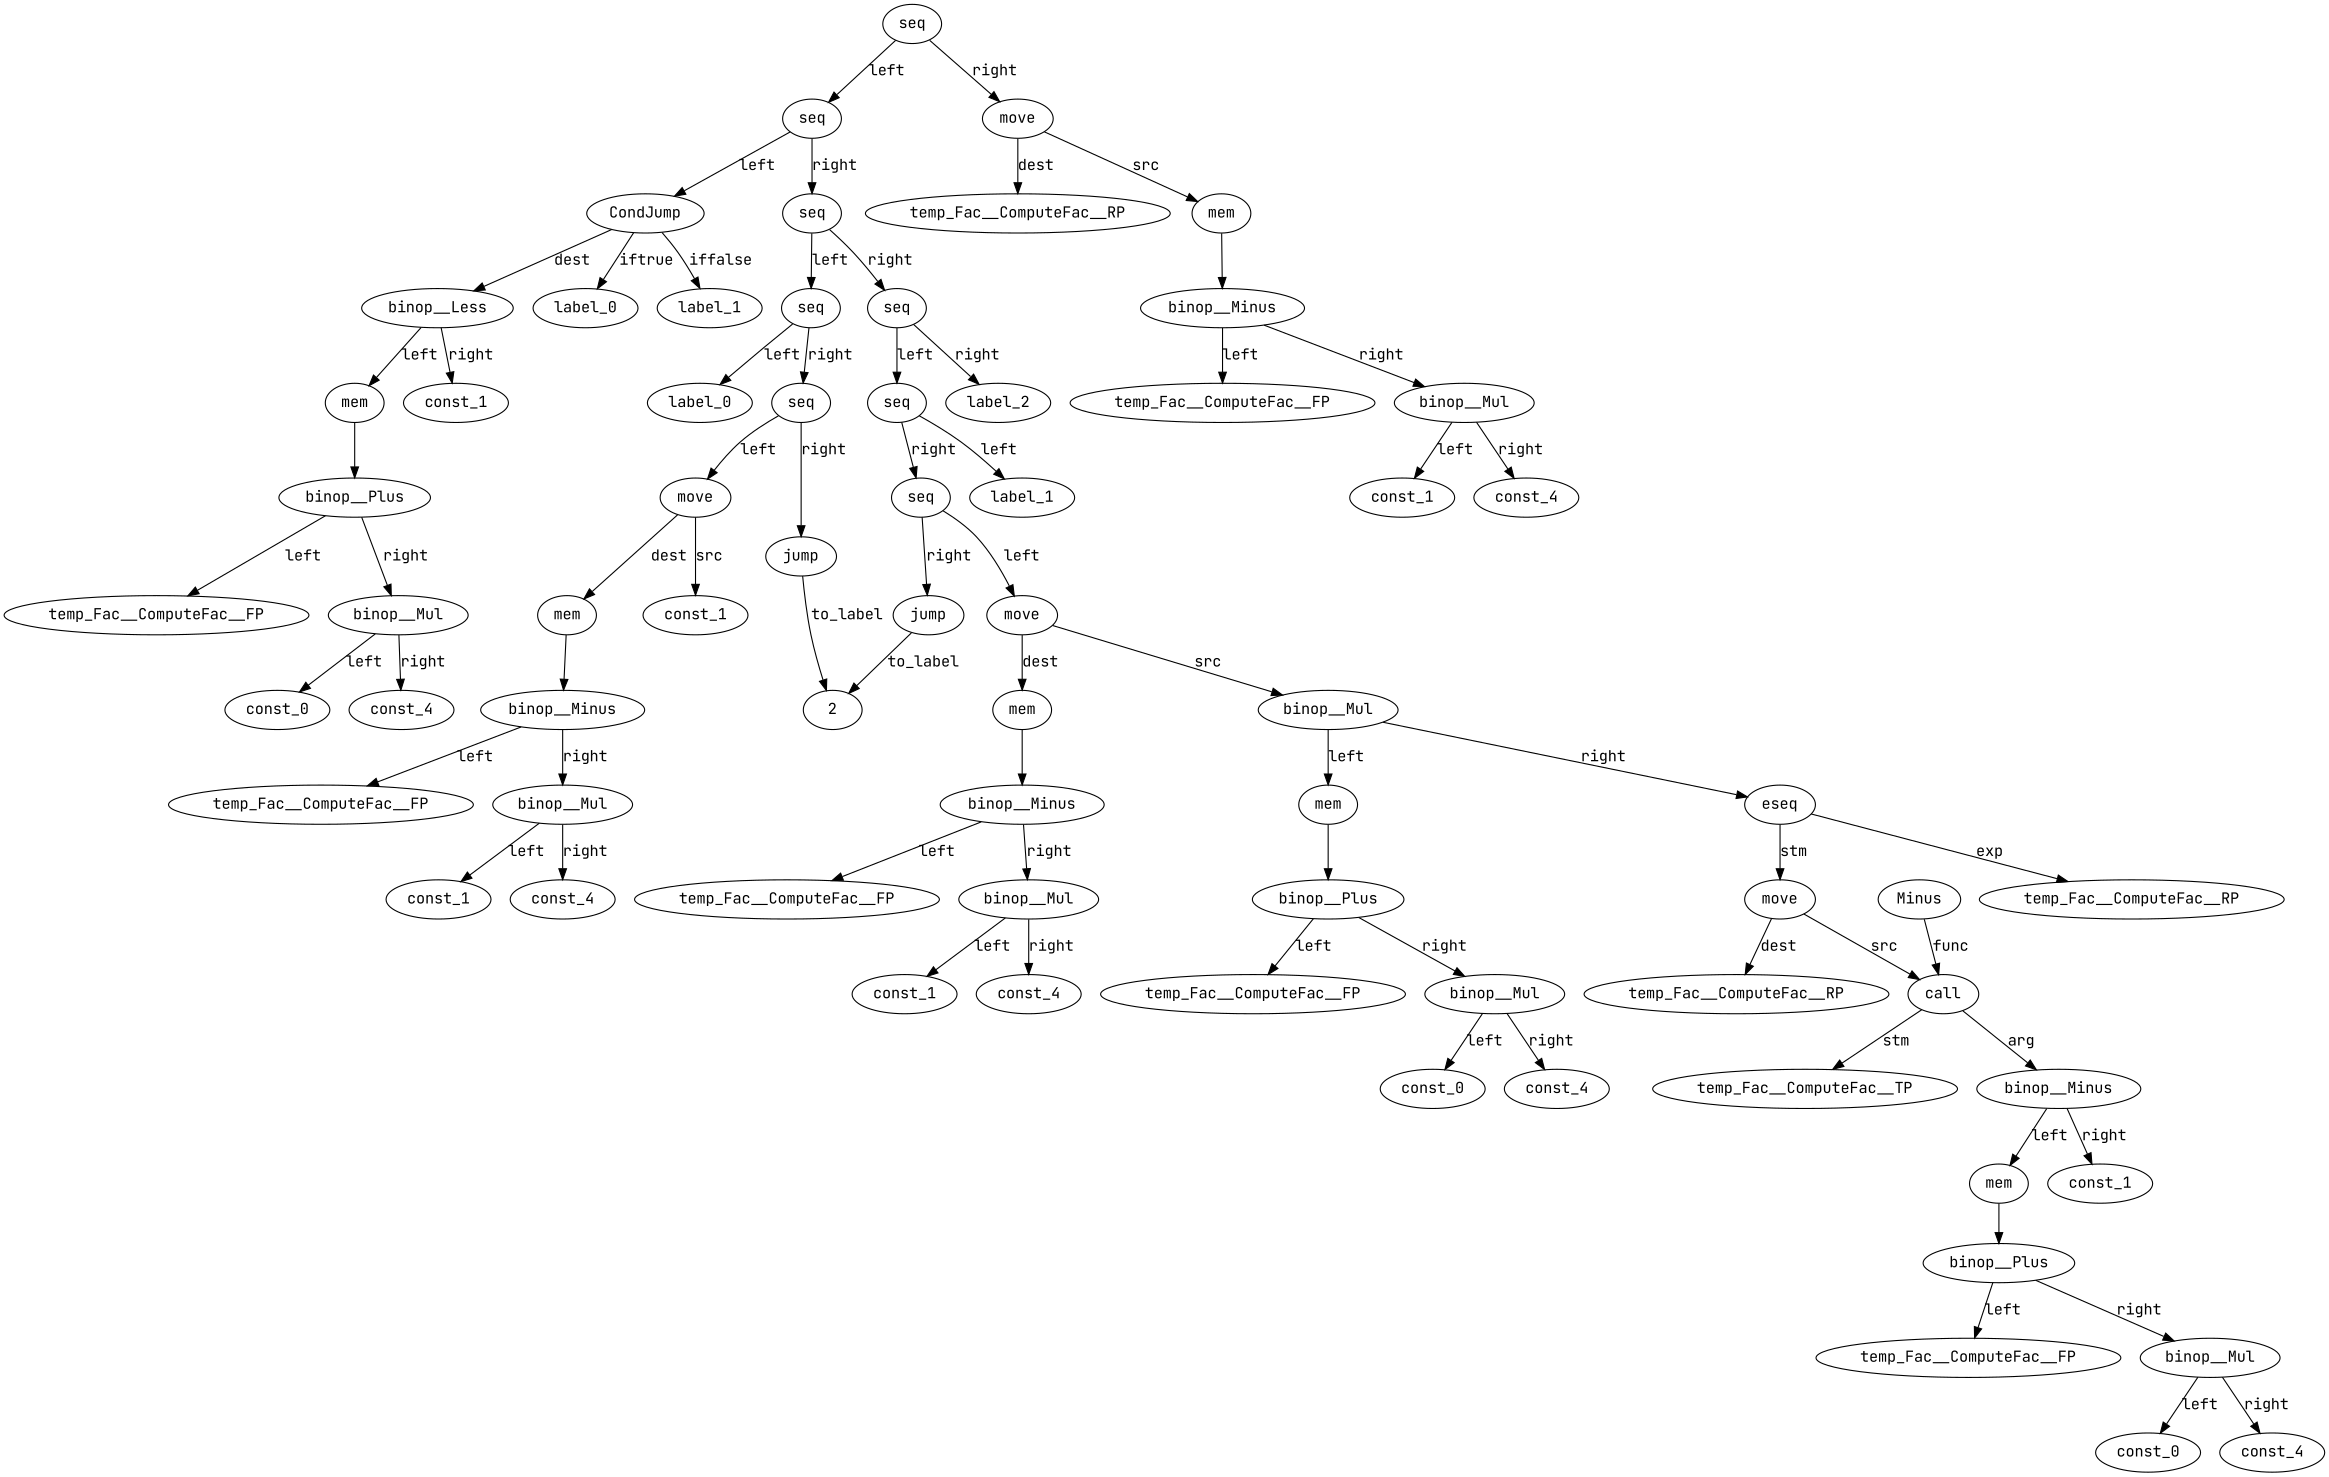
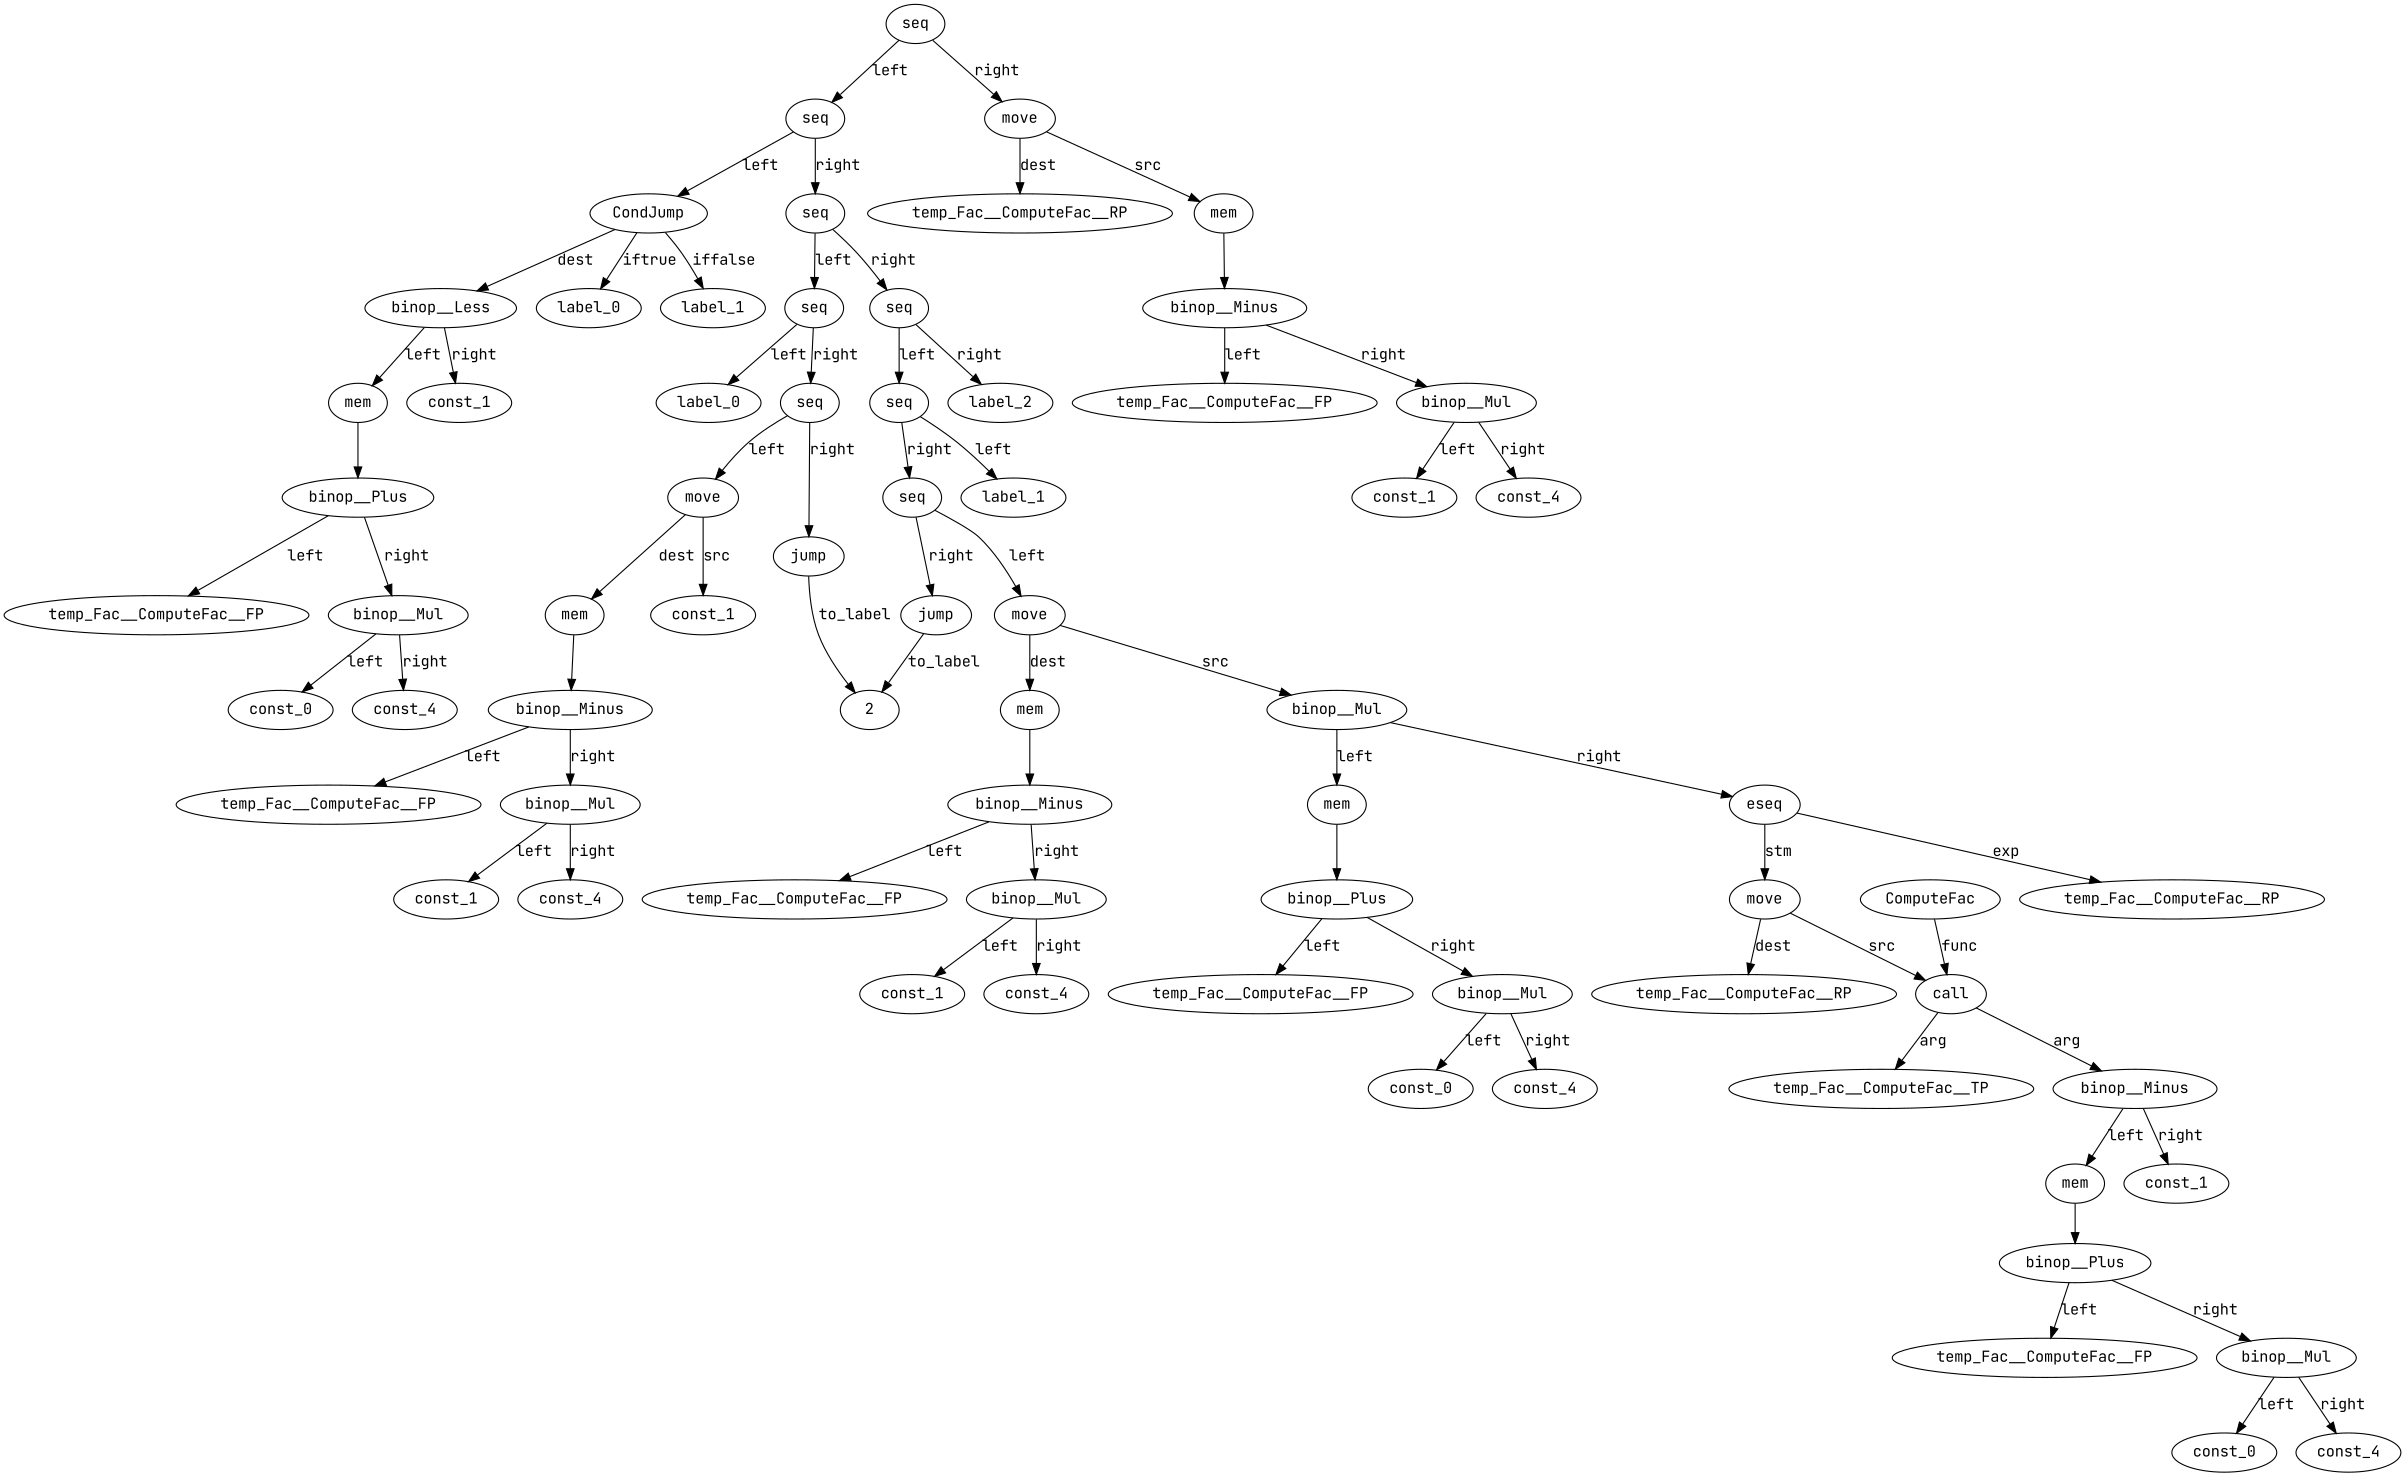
node "Minus": label "Minus" -> "ComputeFac"
edge "call" -> "temp_Fac__ComputeFac__TP": label "stm" -> "arg"
